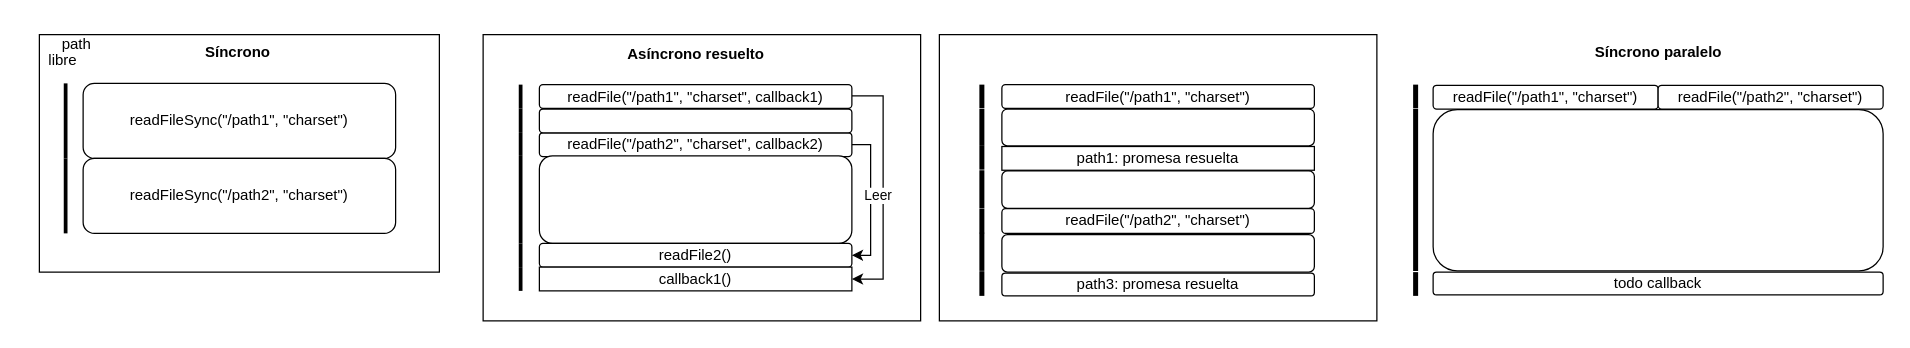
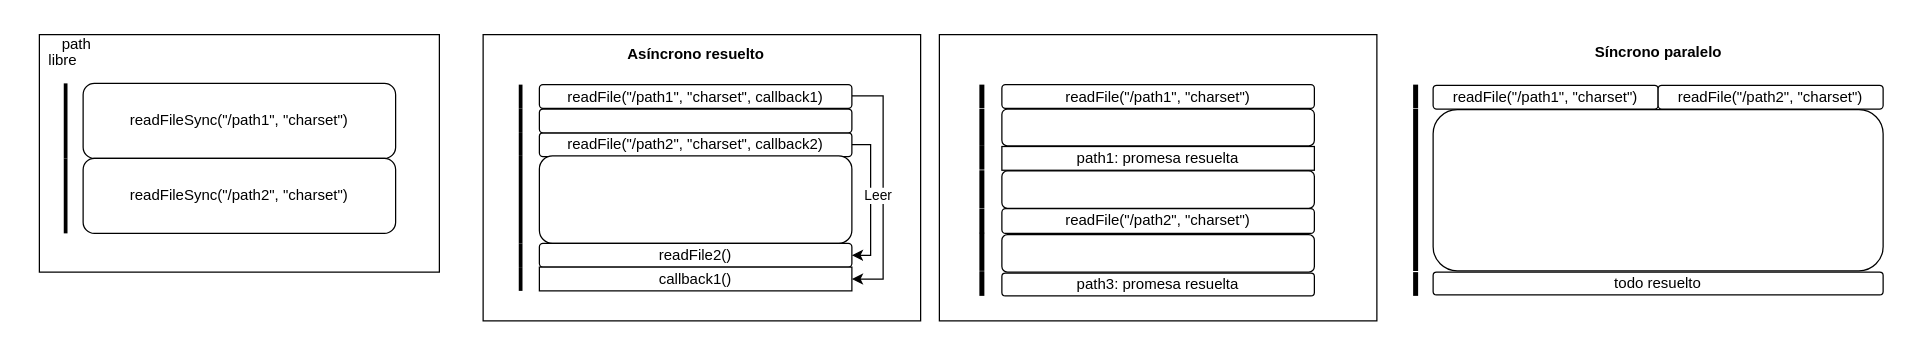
node "Síncrono": removed
node "todo callback": label "todo callback" -> "todo resuelto"
